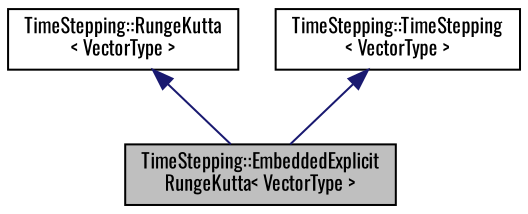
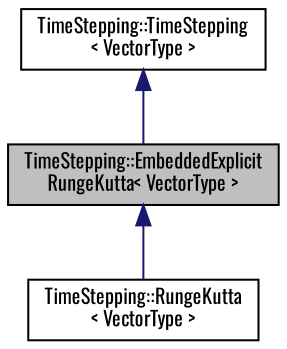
edge "TimeStepping::EmbeddedExplicit RungeKutta< VectorType >" -> "TimeStepping::RungeKutta < VectorType >": reversed
